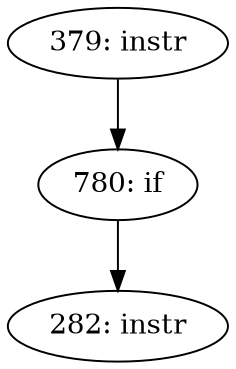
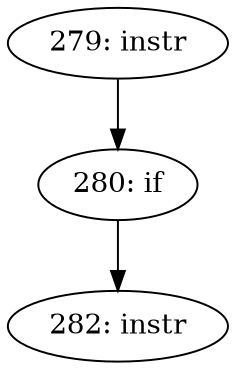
node "379: instr": label "379: instr" -> "279: instr"
node "780: if": label "780: if" -> "280: if"
